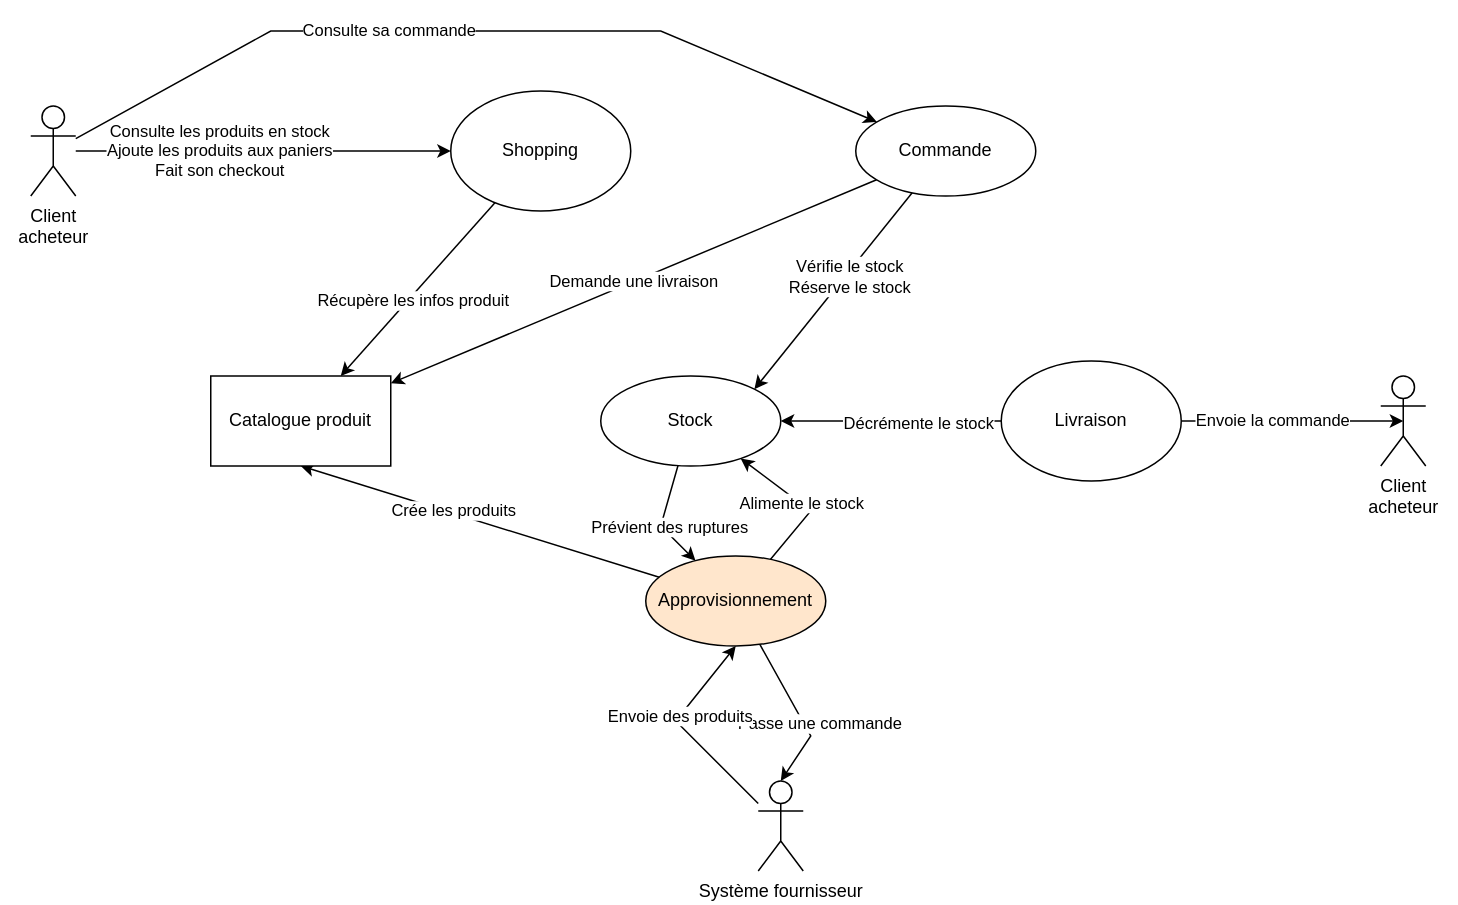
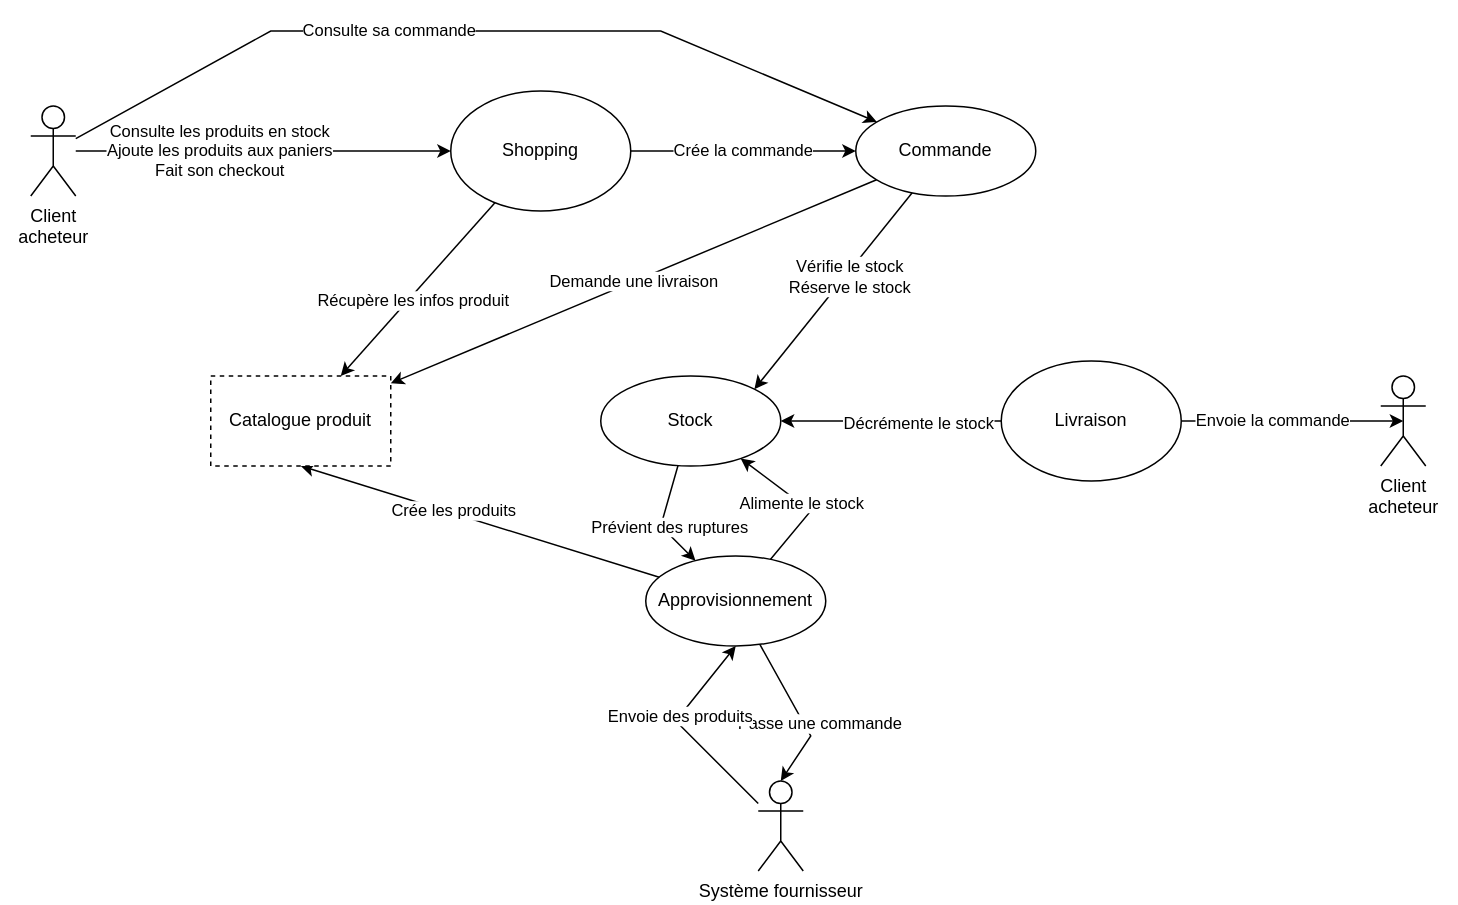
edge "Shopping" -> "Commande": added, label "Crée la commande"
node "Catalogue produit": style solid -> dashed
node "Approvisionnement": fillcolor #ffe6cc -> #ffffff
